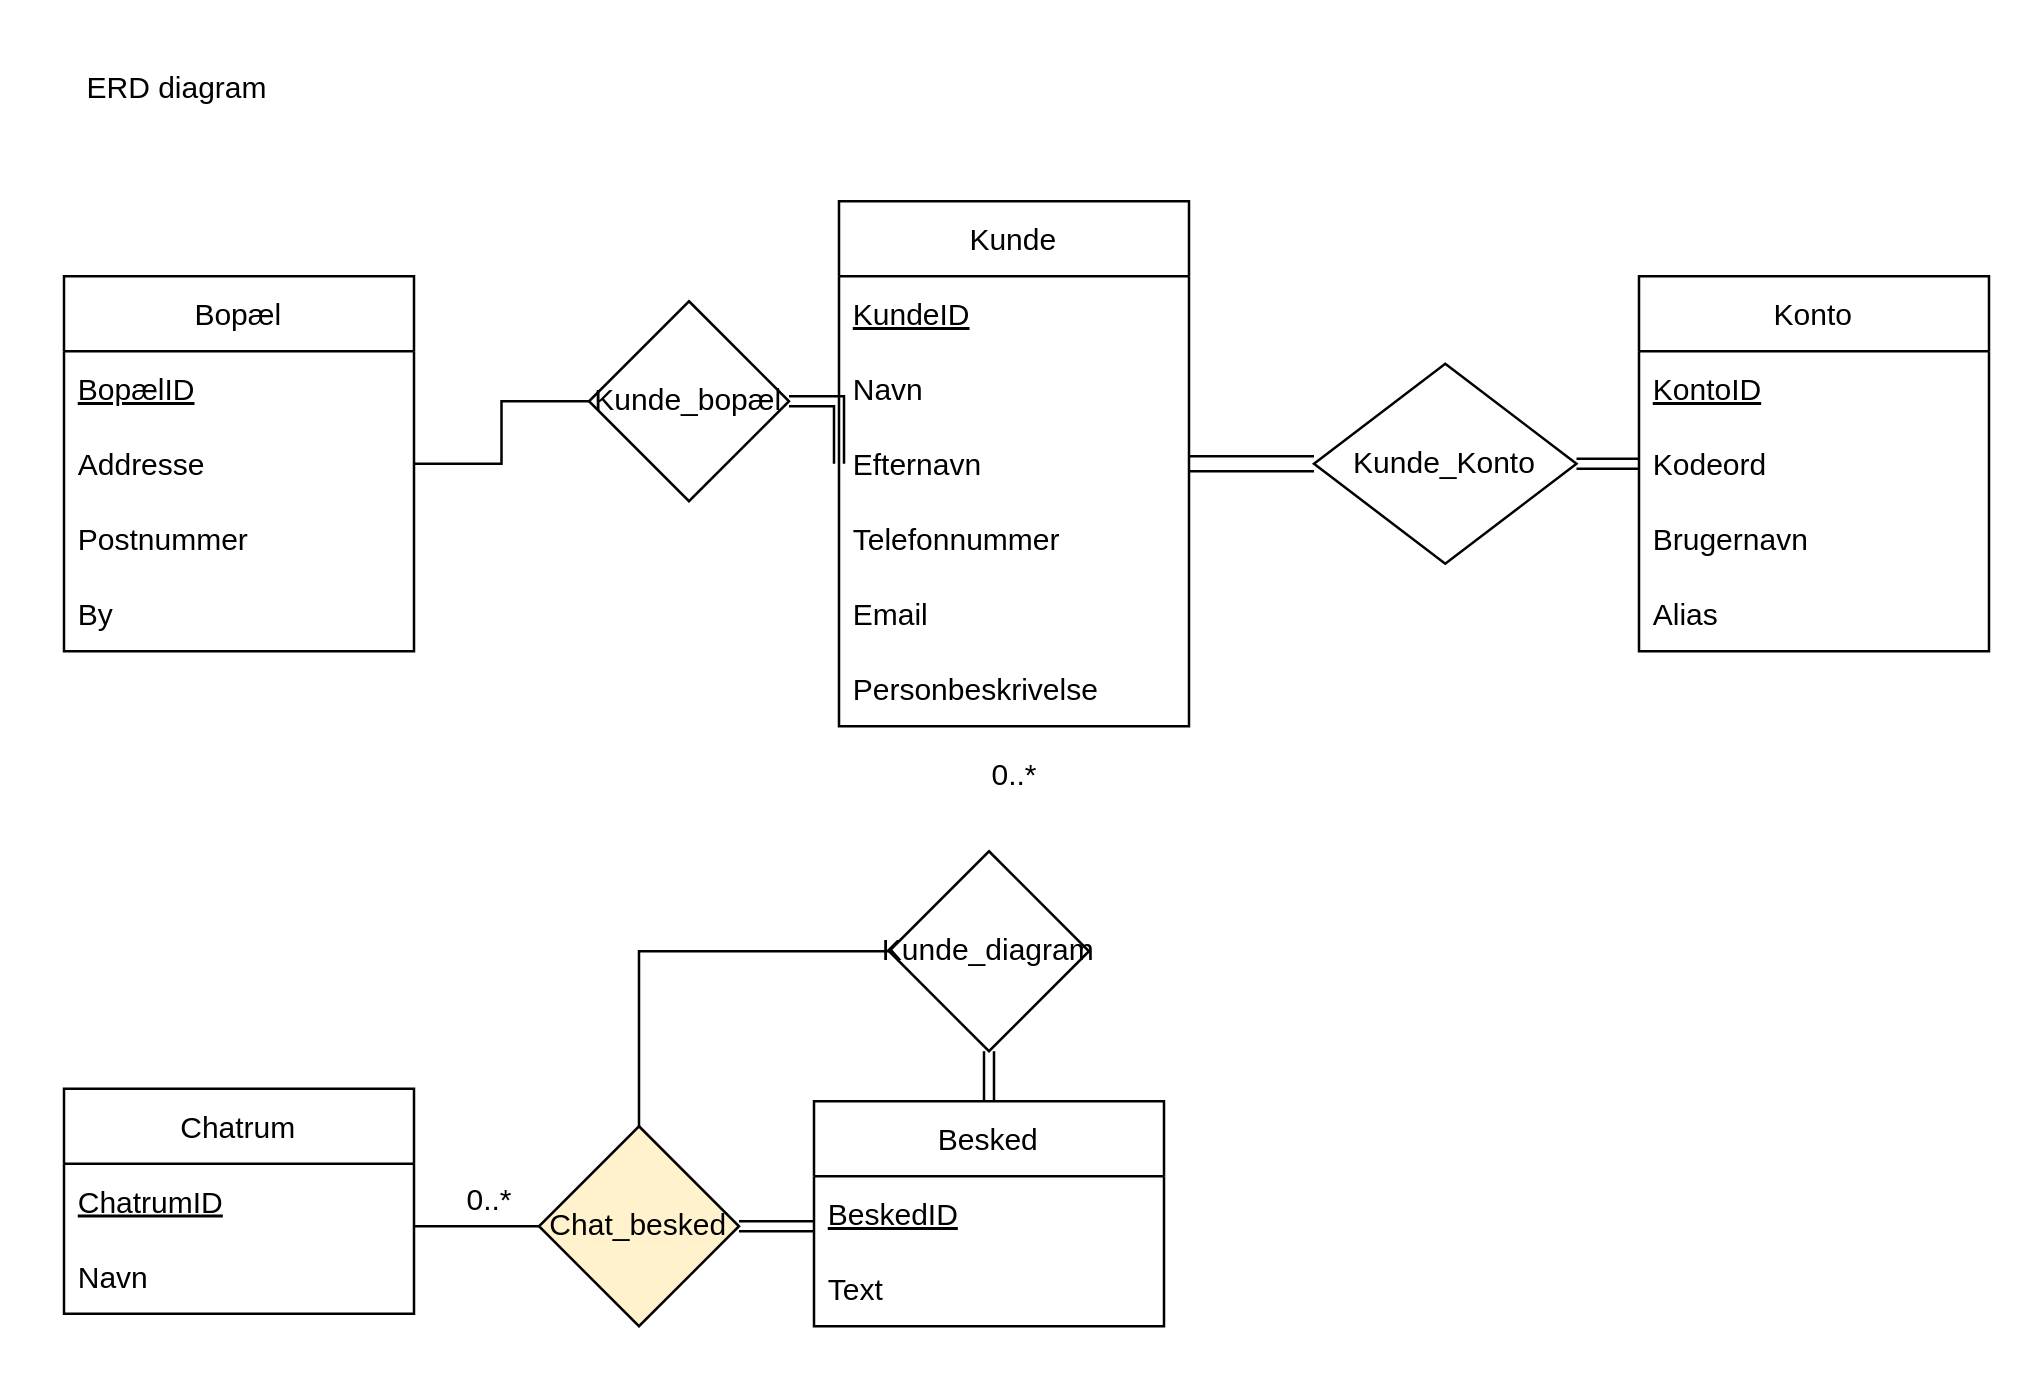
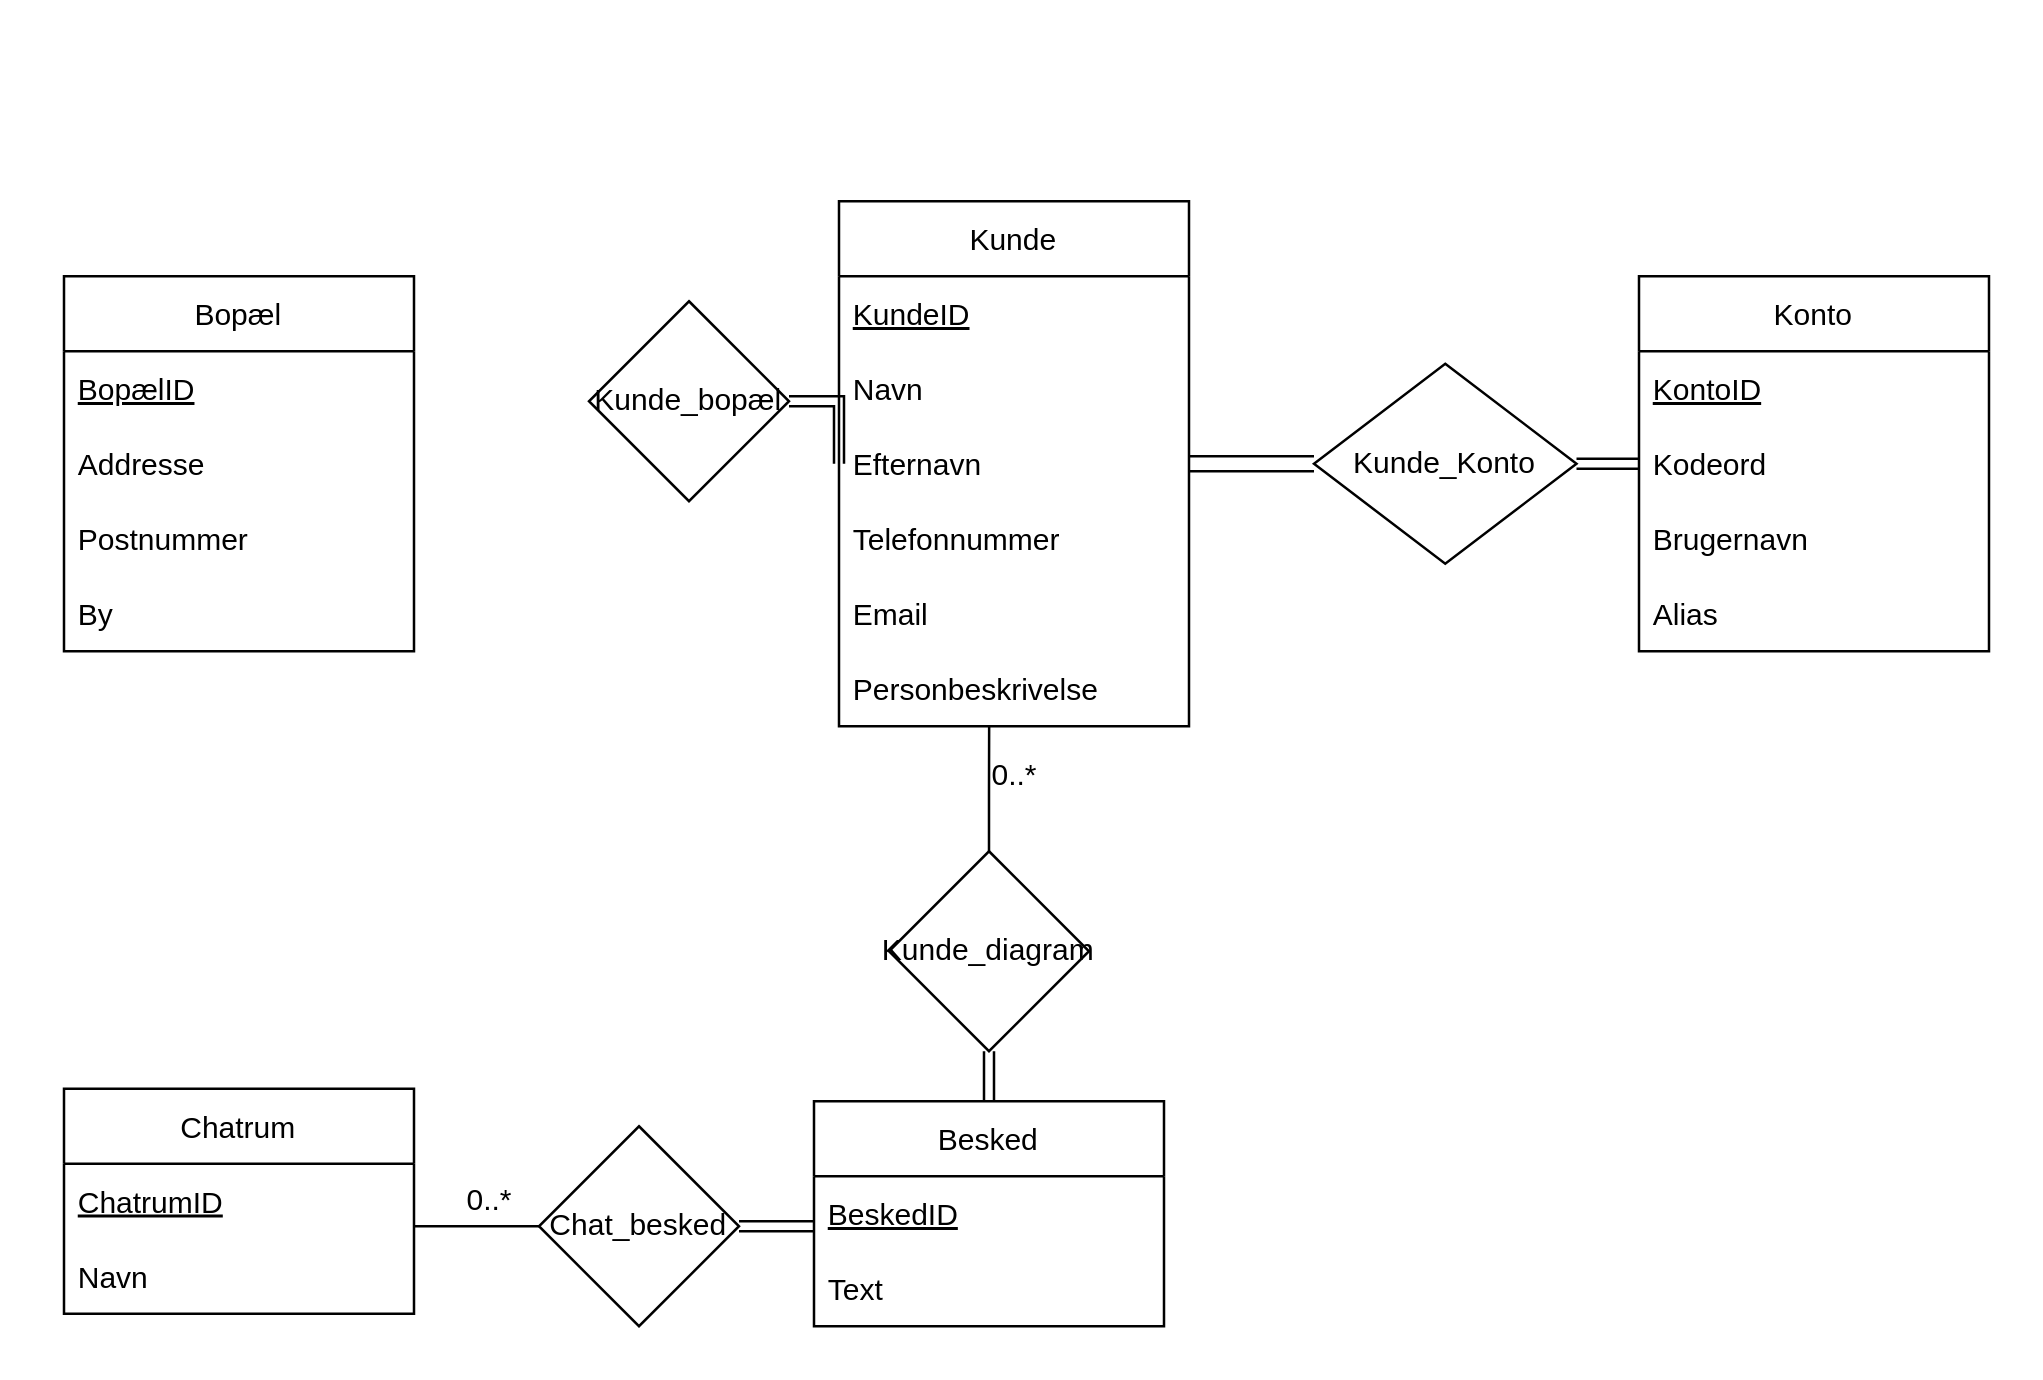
node "ERD diagram": removed
edge "Kunde_bopæl" -- "Addresse": removed
edge "Kunde_diagram" -- "Chat_besked": now "Kunde_diagram" -- "Personbeskrivelse"
node "Chat_besked": fillcolor #fff2cc -> #ffffff
